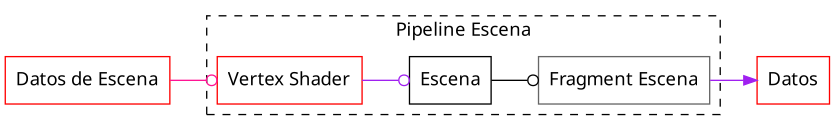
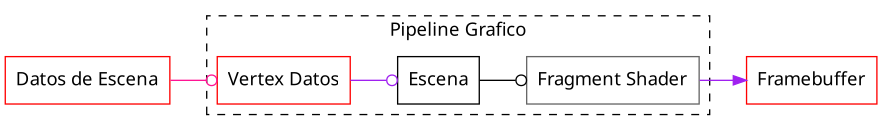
cluster "Pipeline Escena": label "Pipeline Escena" -> "Pipeline Grafico"
node "Vertex Shader": label "Vertex Shader" -> "Vertex Datos"
node "Fragment Escena": label "Fragment Escena" -> "Fragment Shader"
node "Datos": label "Datos" -> "Framebuffer"
